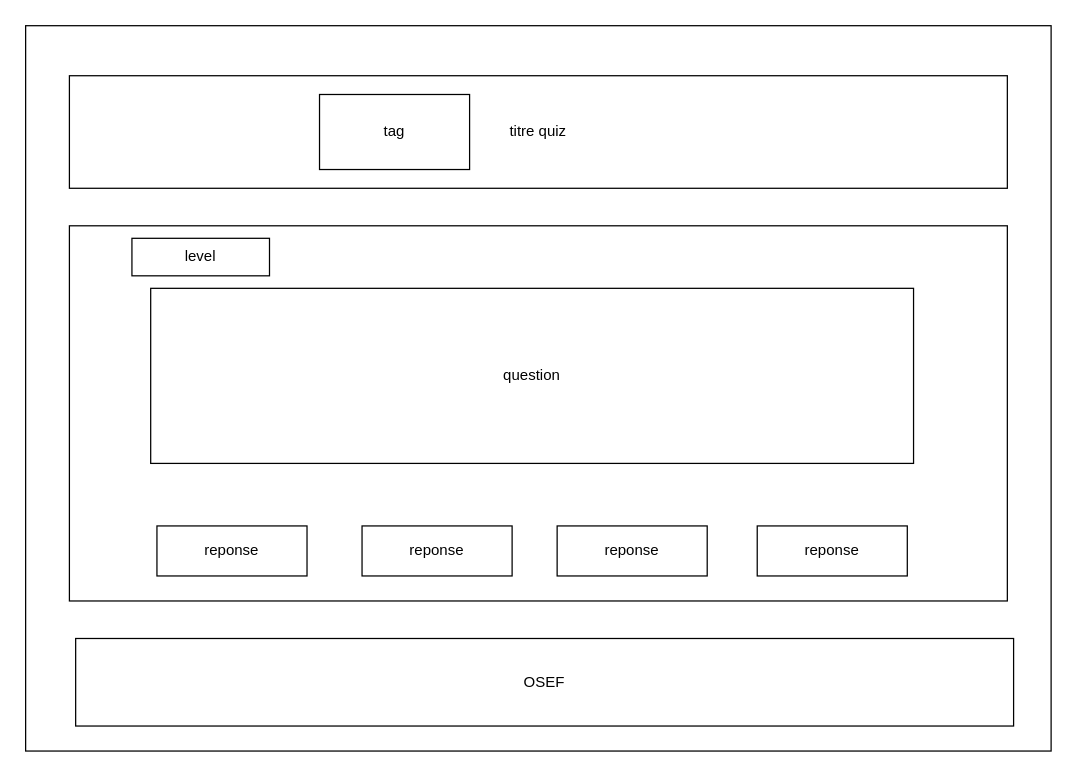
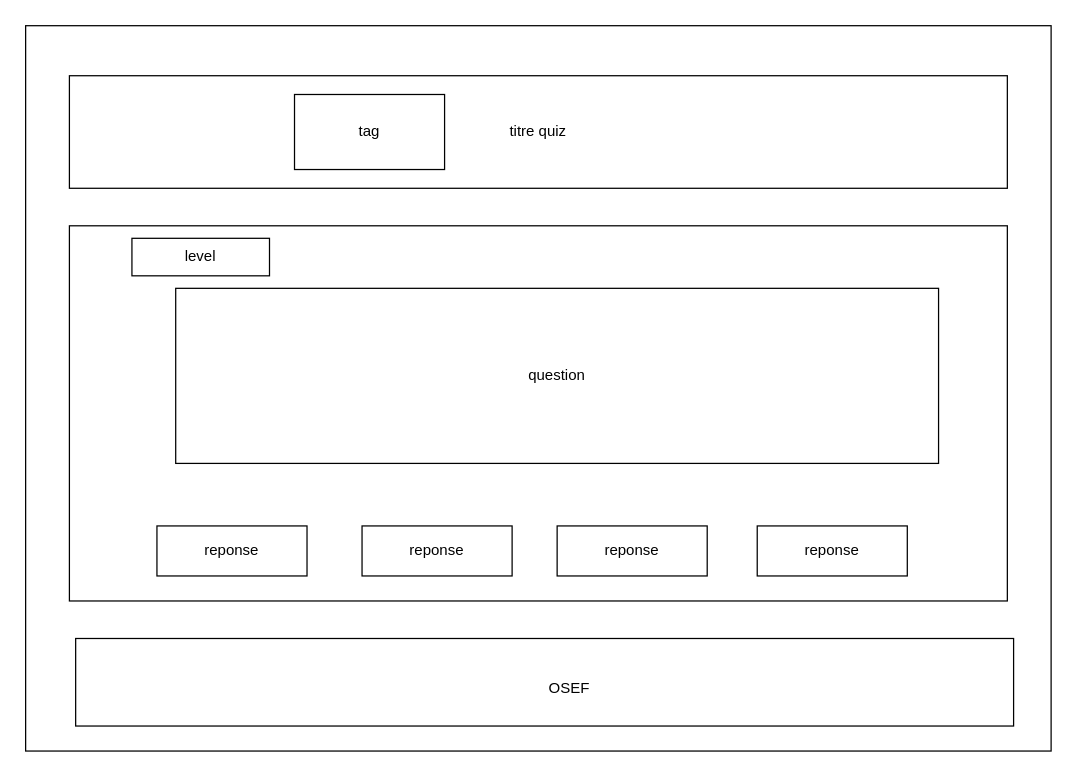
node "tag": moved (394, 132) -> (369, 132)
node "question": moved (532, 376) -> (557, 376)
node "OSEF": moved (544, 682) -> (569, 688)
